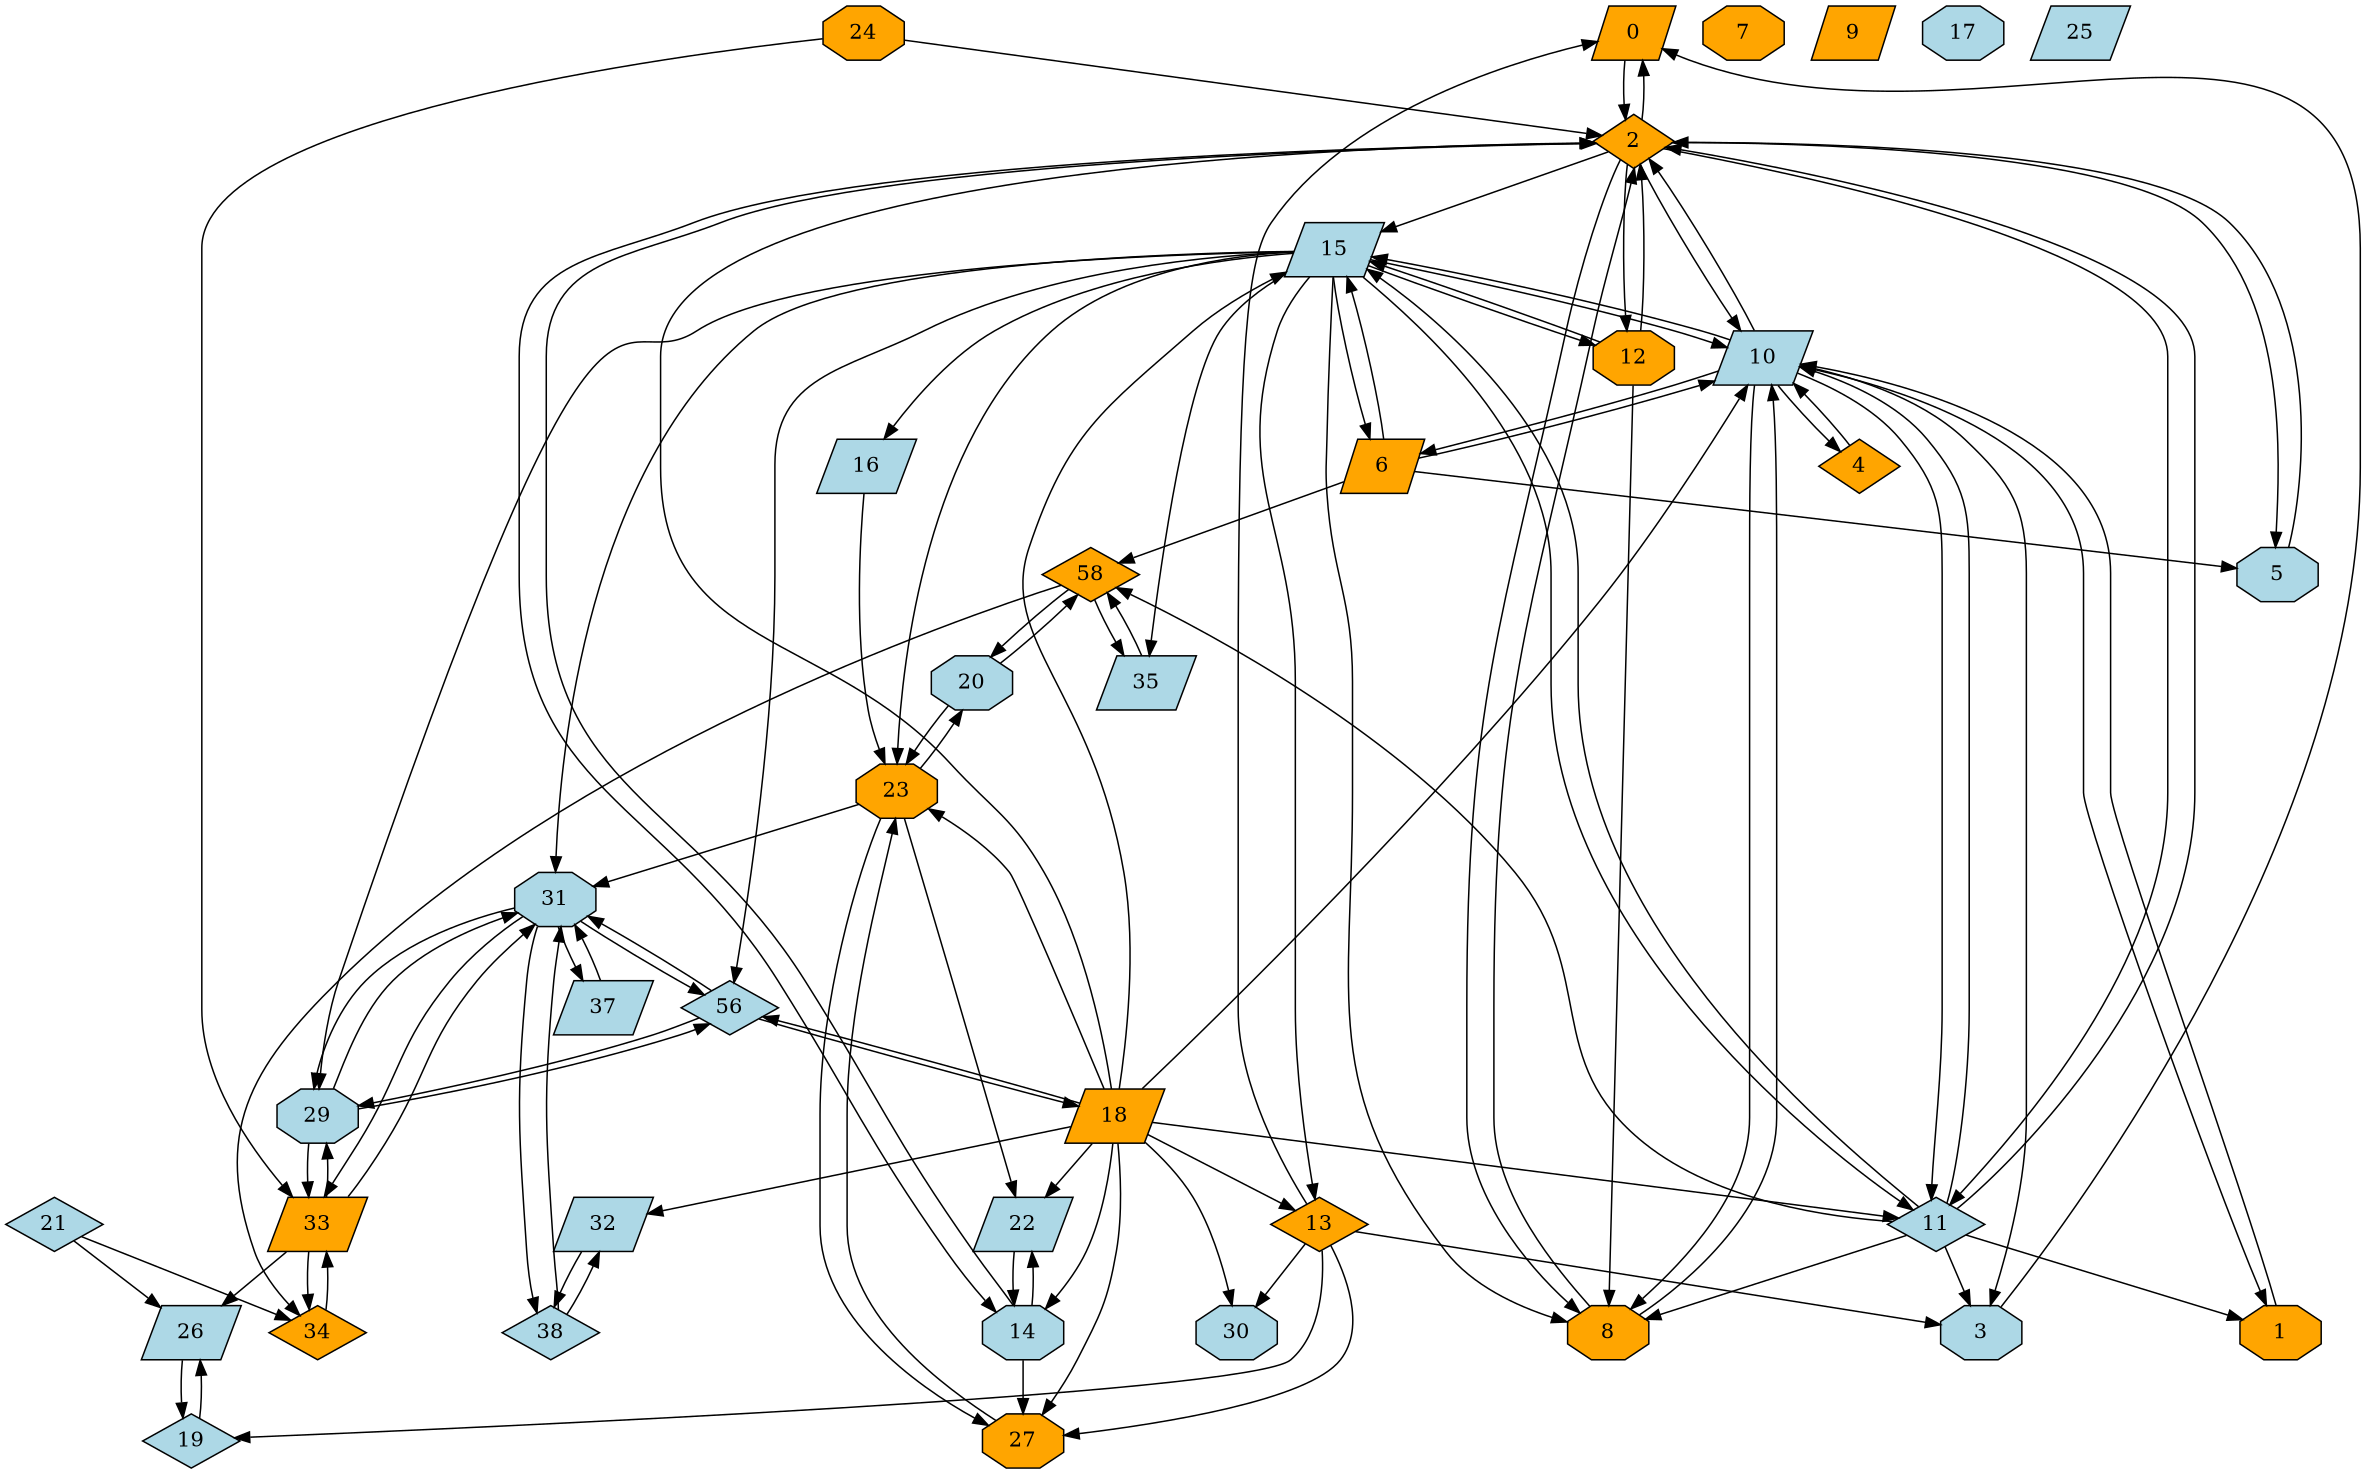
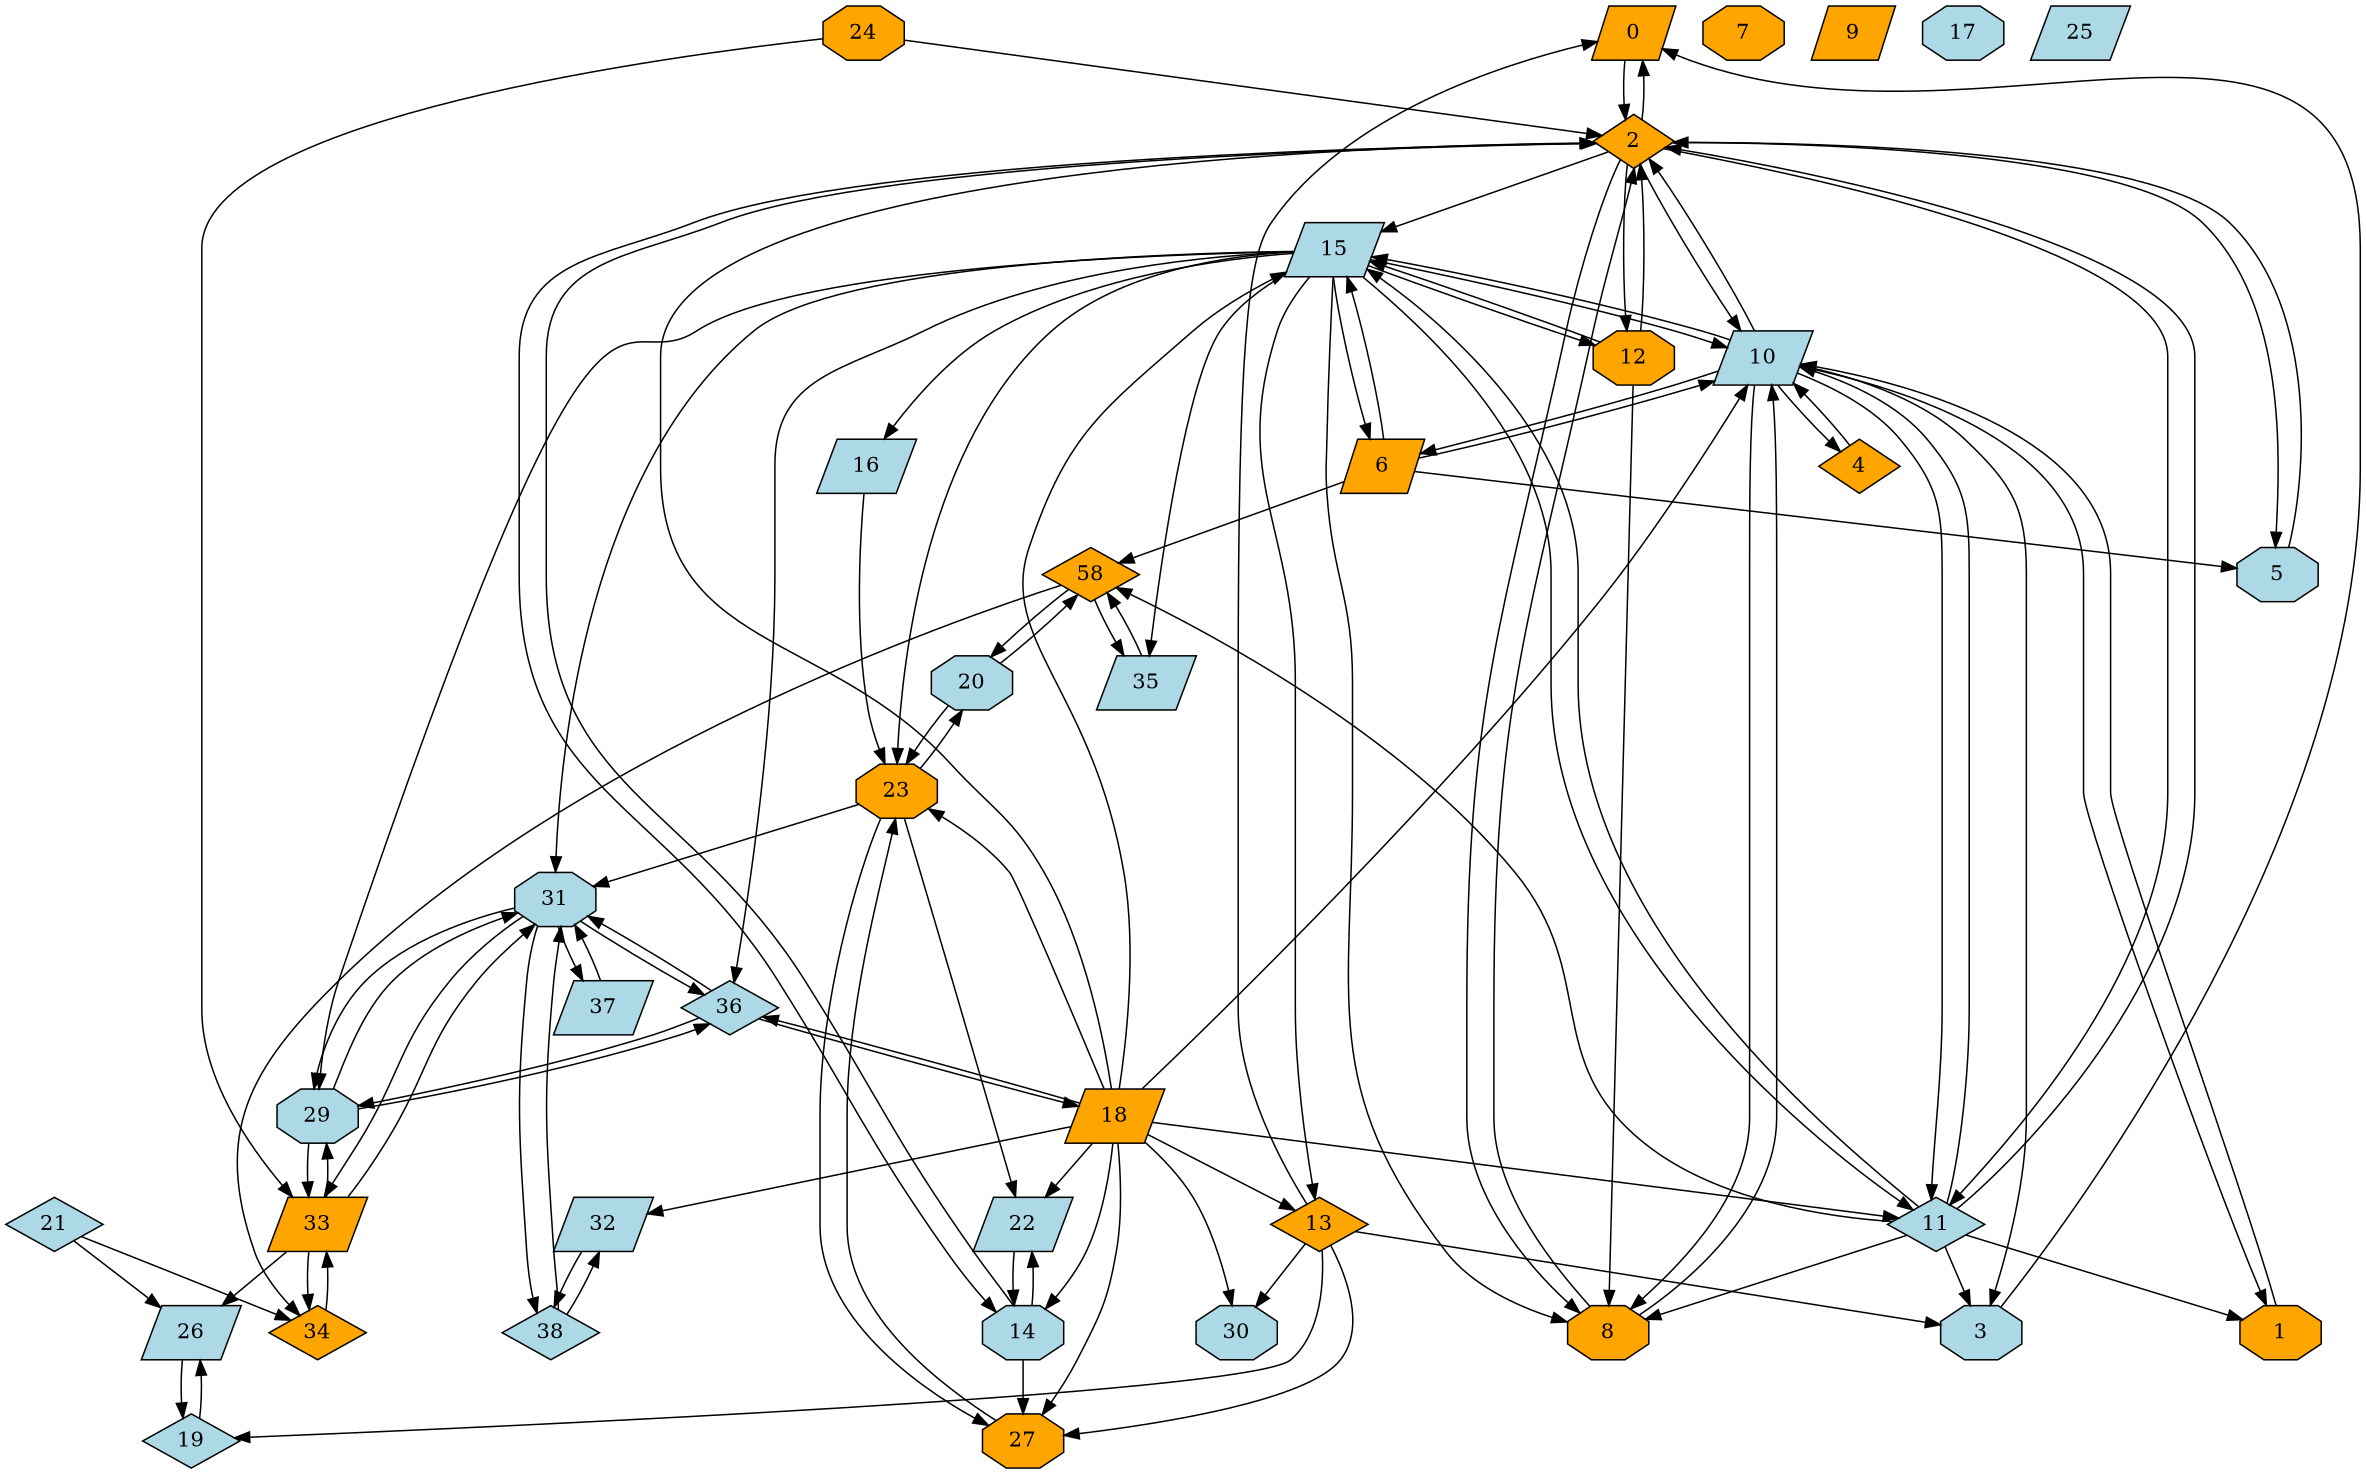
node "56": label "56" -> "36"
